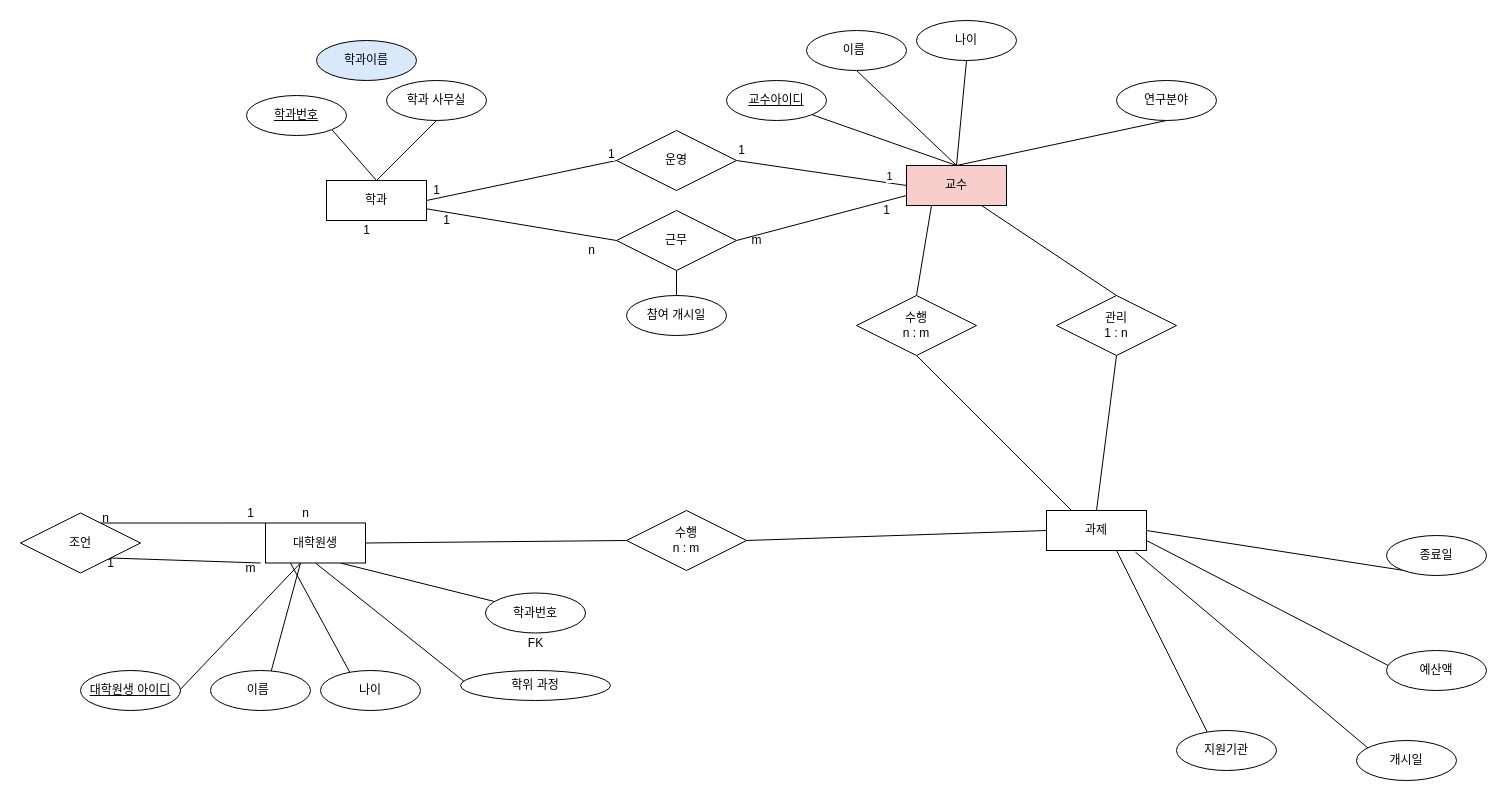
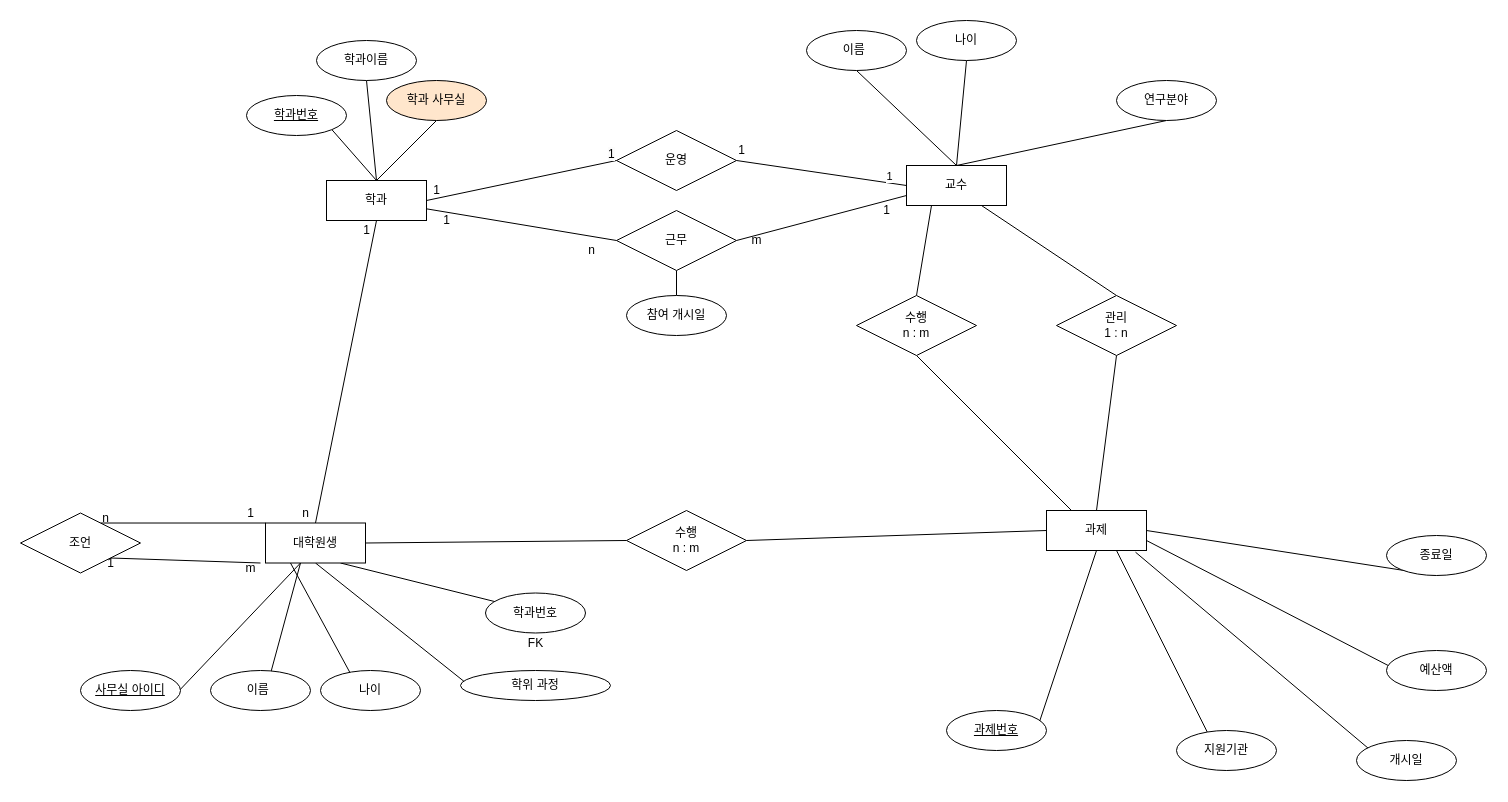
node "학과이름": fillcolor #dae8fc -> #ffffff
node "학과 사무실": fillcolor #ffffff -> #ffe6cc
node "교수아이디": removed
edge "학과이름" -- "학과": added
edge "교수아이디" -- "교수": removed
node "교수": fillcolor #f8cecc -> #ffffff
edge "학과" -- "대학원생": added
edge "과제" -- "과제번호": added
node "대학원생 아이디": label "대학원생 아이디" -> "사무실 아이디"
node "과제번호": added
